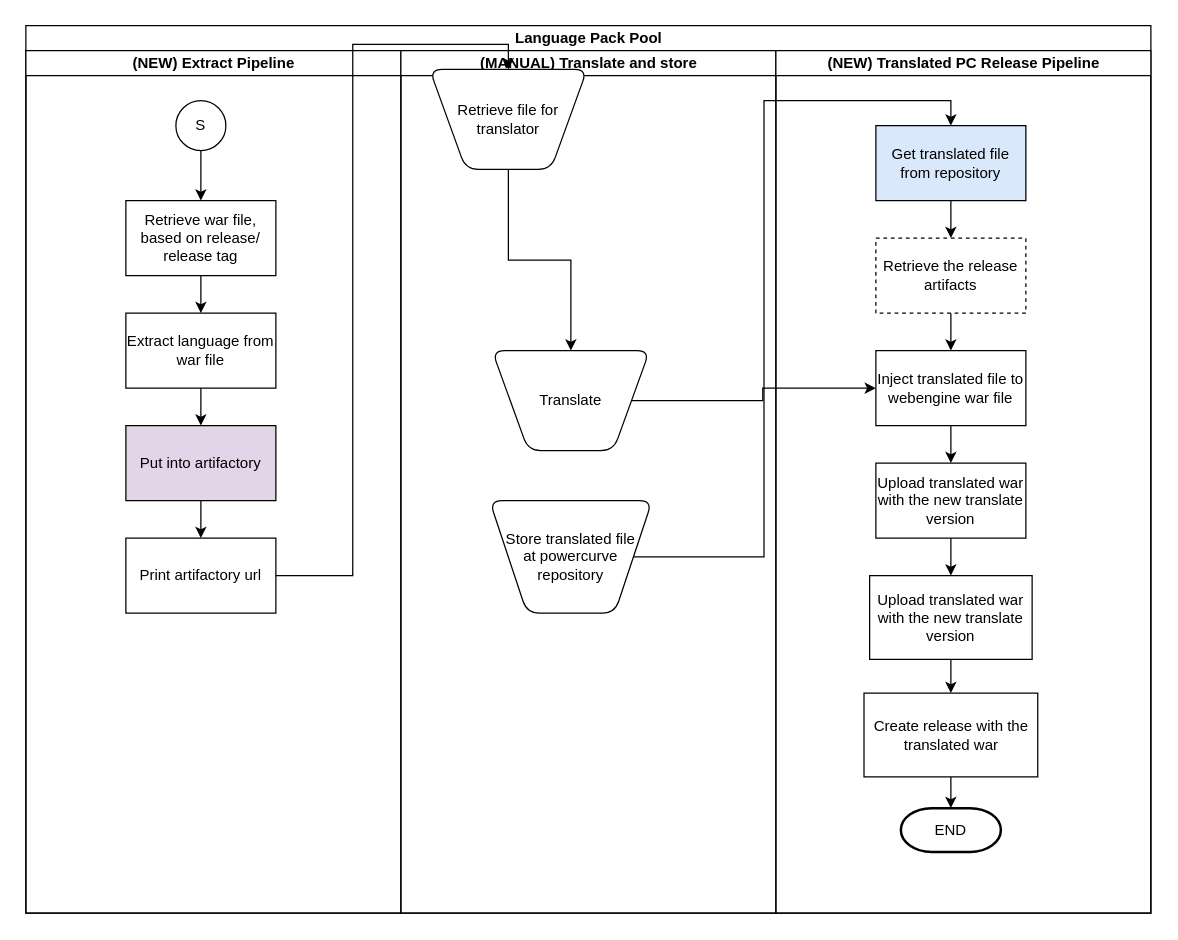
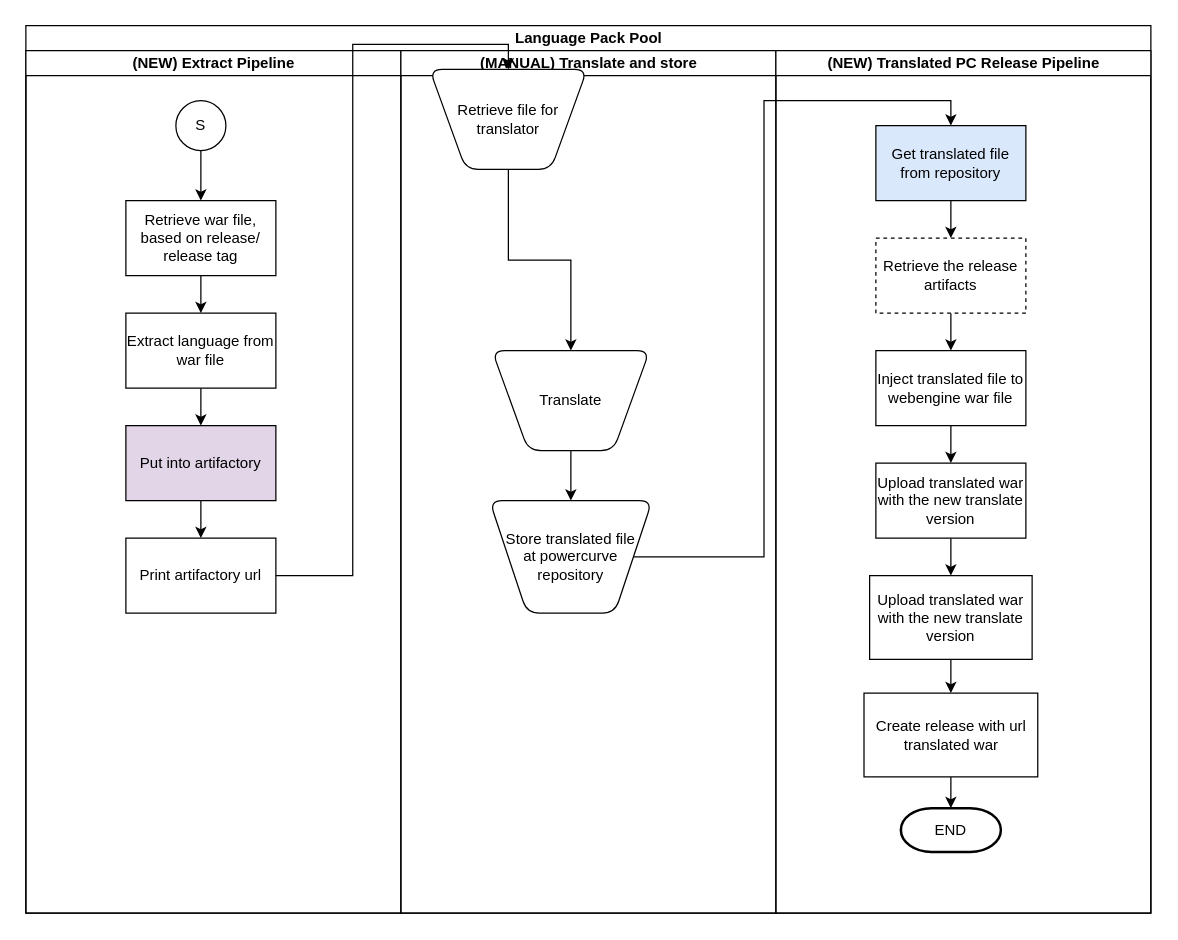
edge "Translate" -> "Inject translated file to webengine war file": now "Translate" -> "Store translated file at powercurve repository"
node "Create release with the translated war": label "Create release with the translated war" -> "Create release with url translated war"
